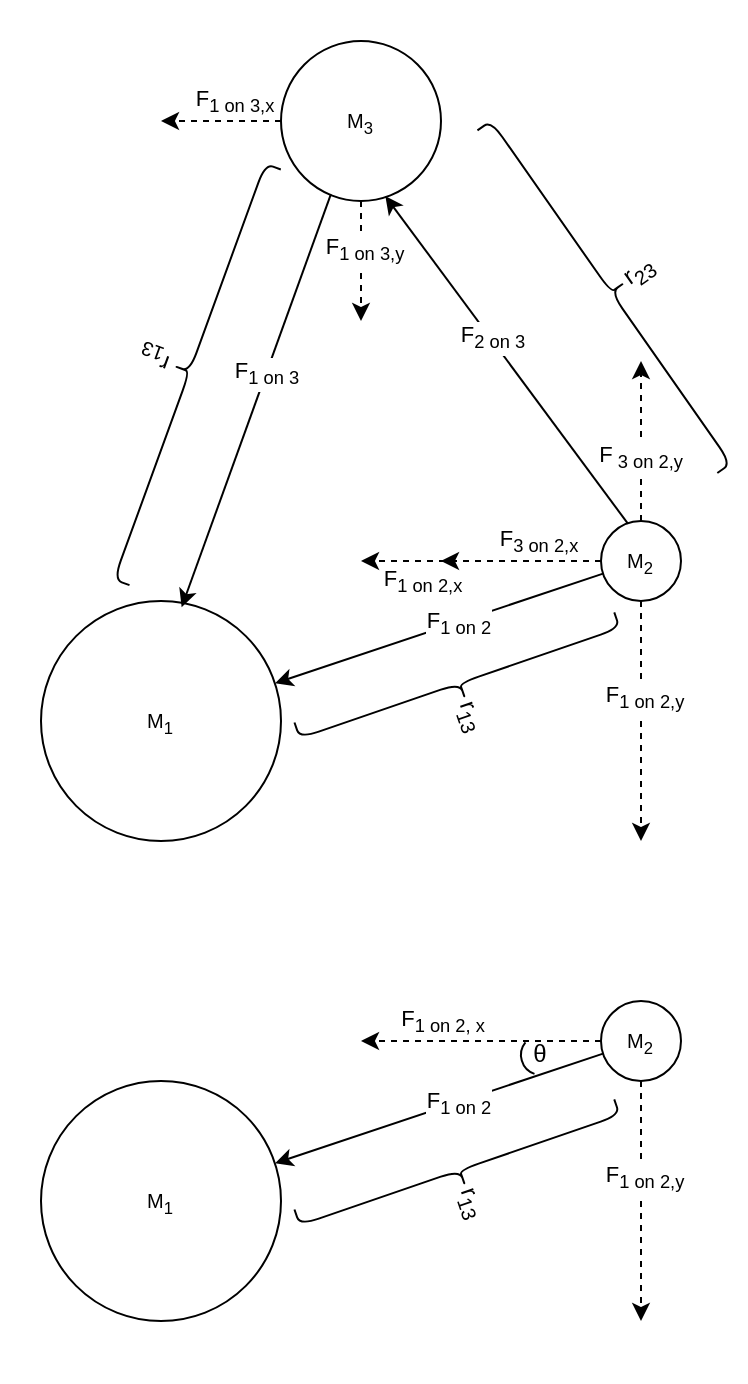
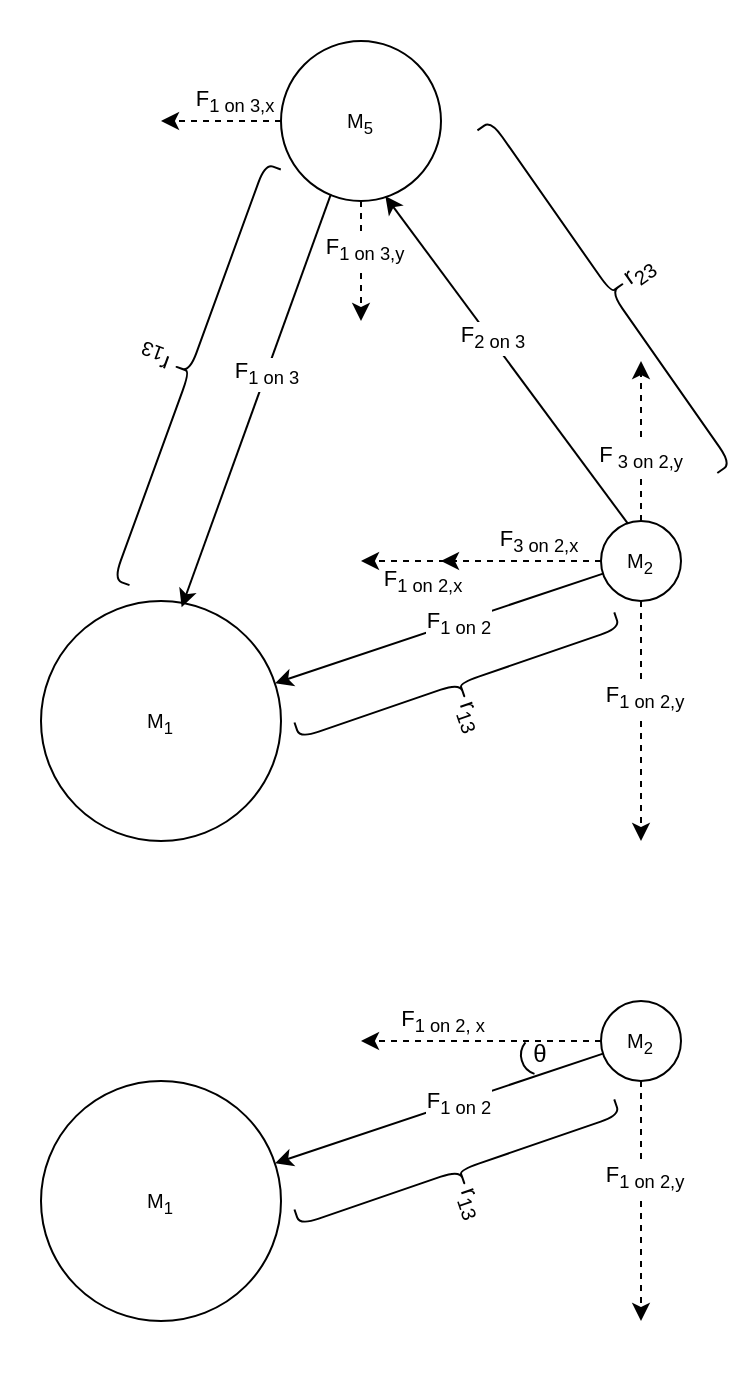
node "M3": label "M3" -> "M5"
